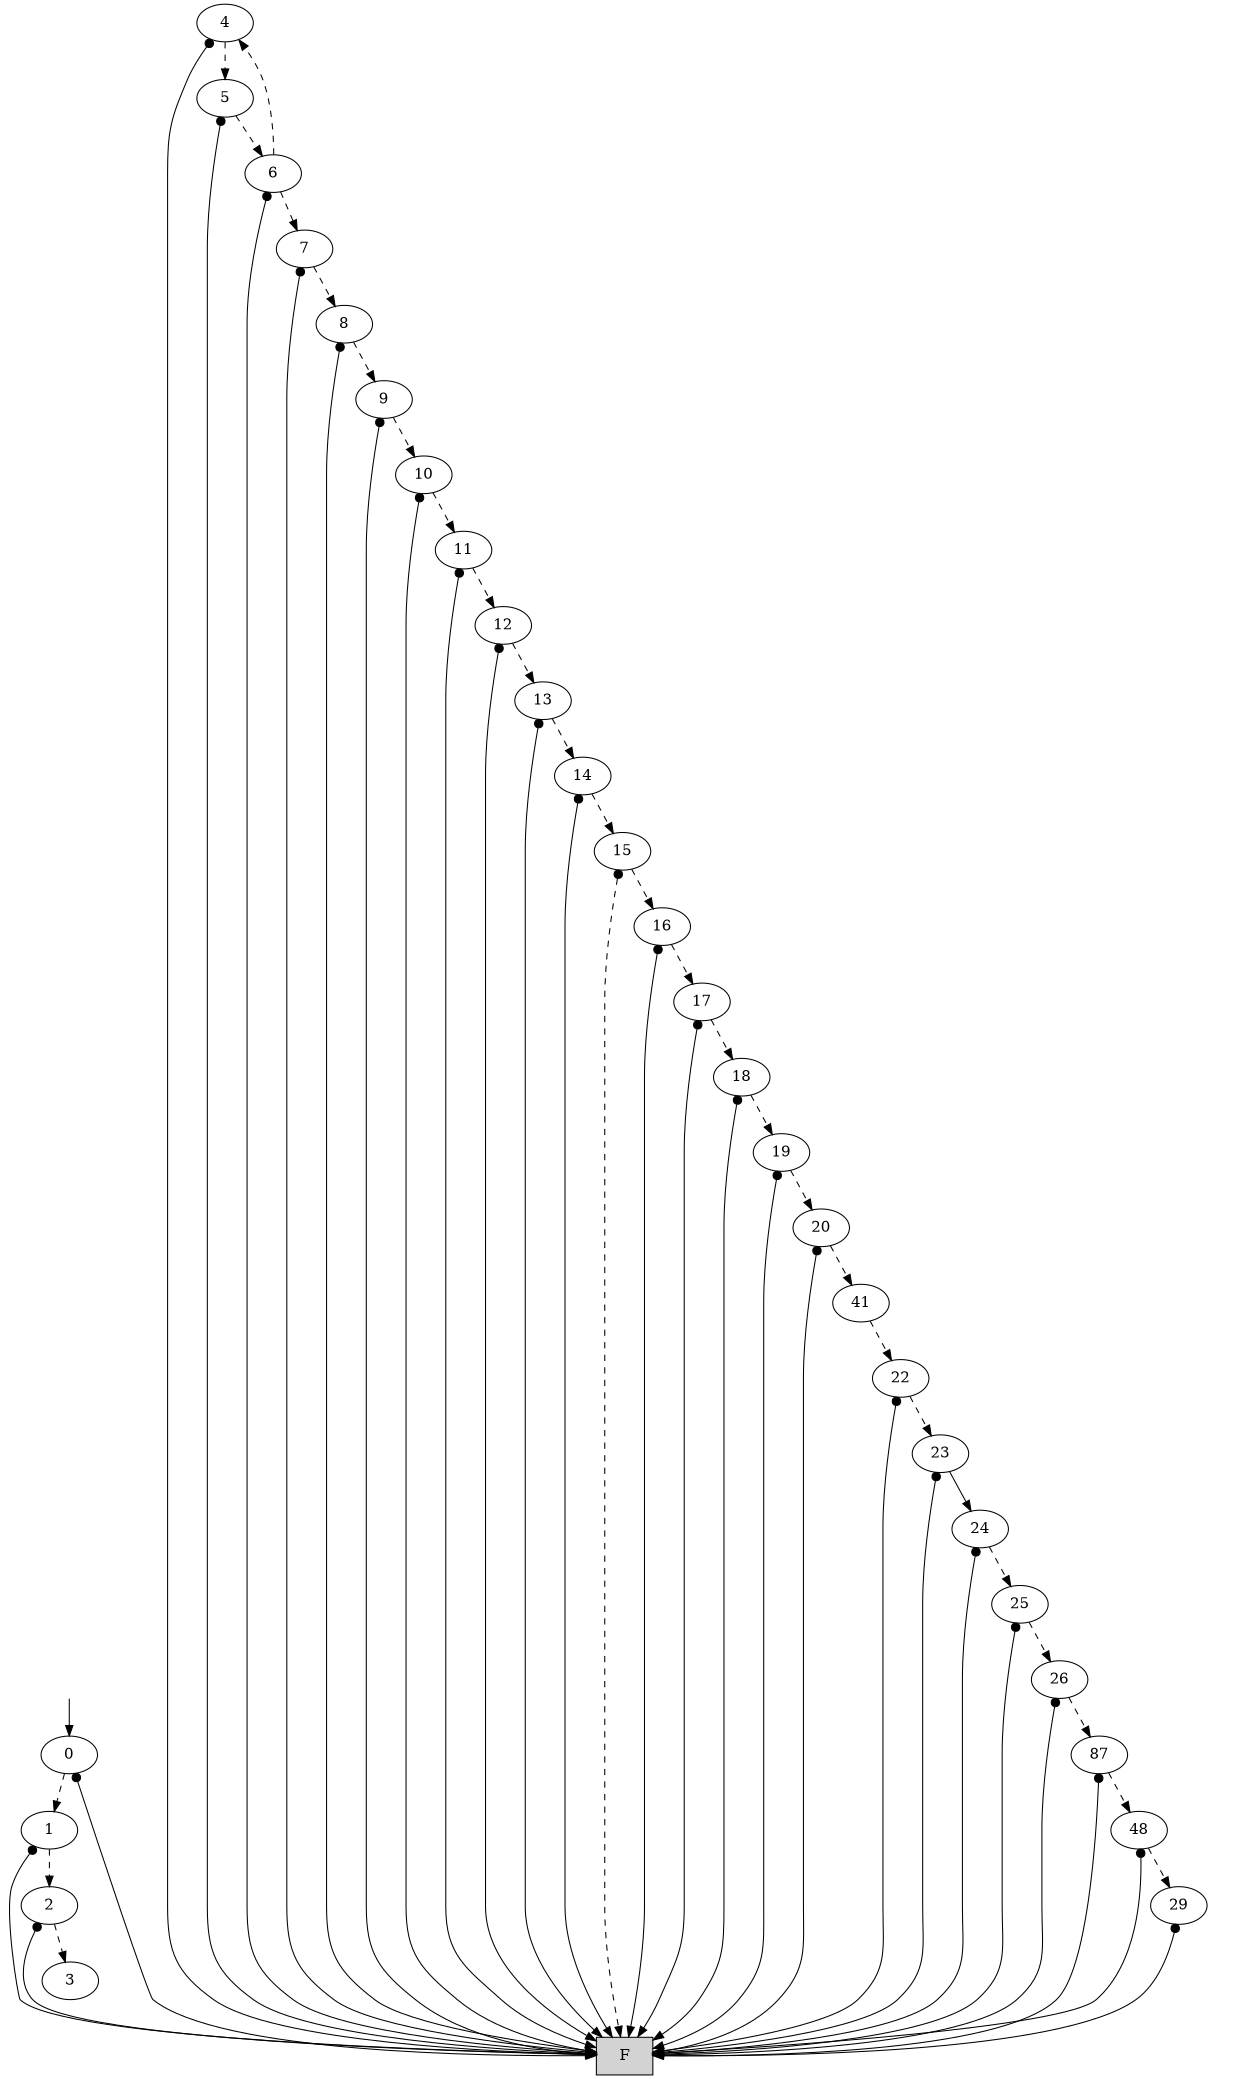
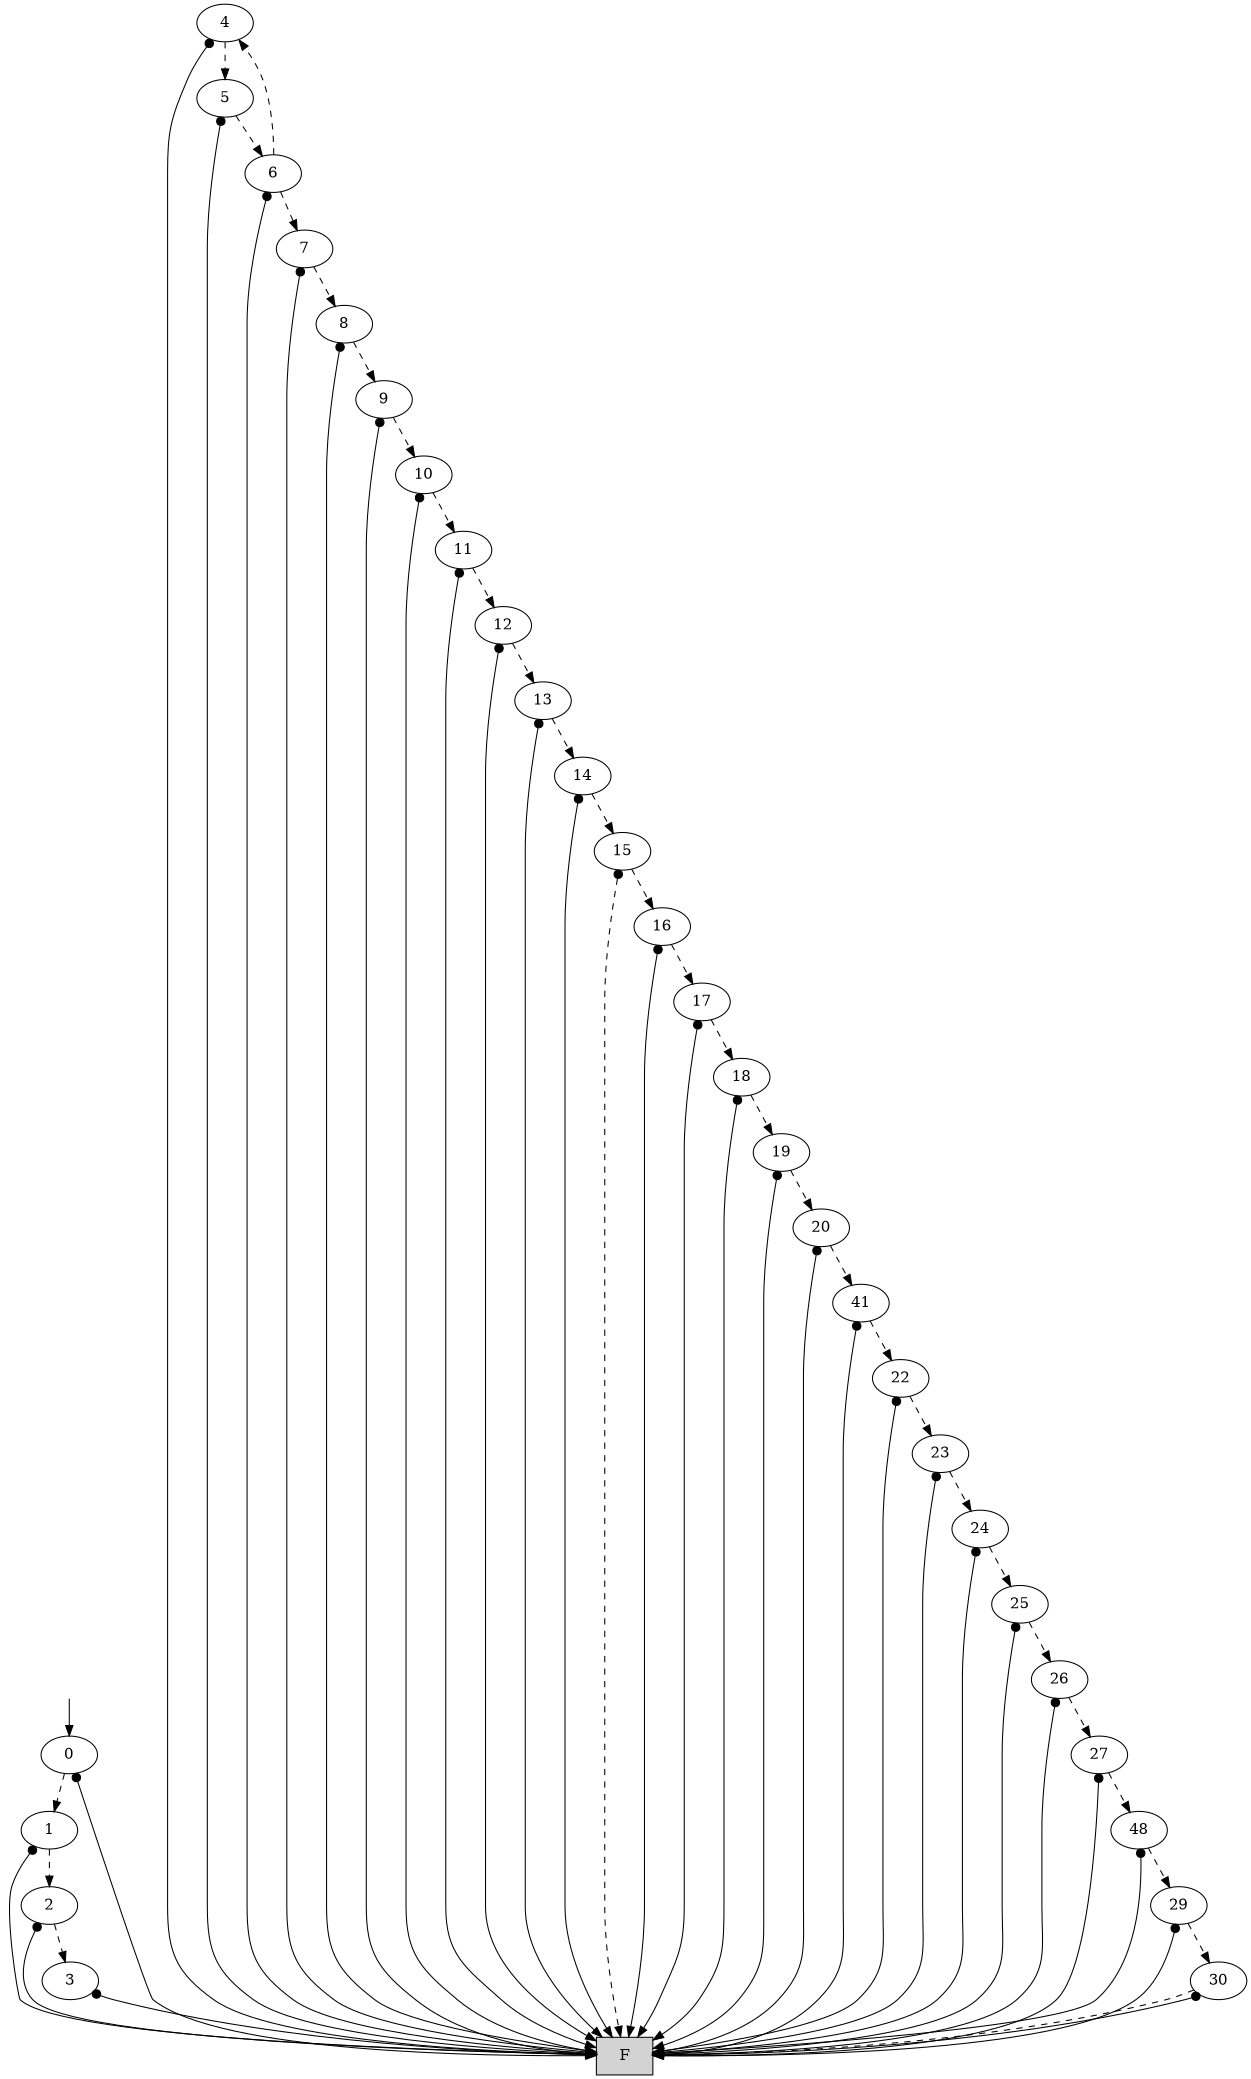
edge "23" -> "24": style solid -> dashed
edge "41" -- "F": added
node "87": label "87" -> "27"
node "30": added
edge "3" -- "F": added
